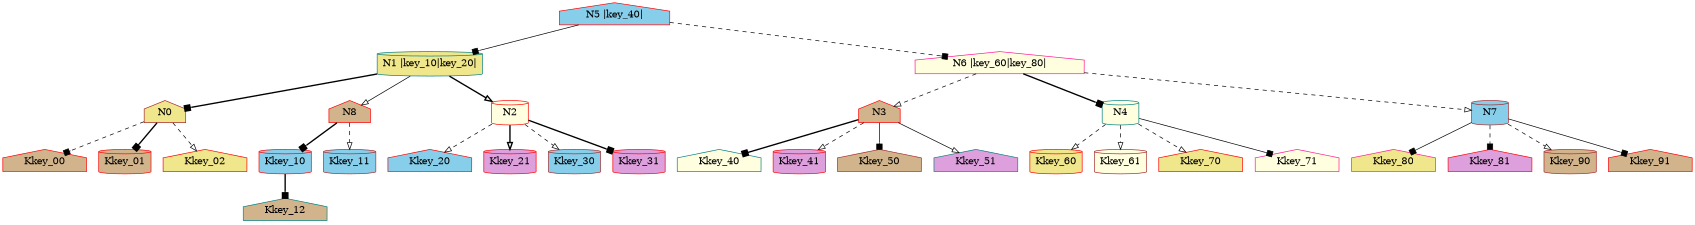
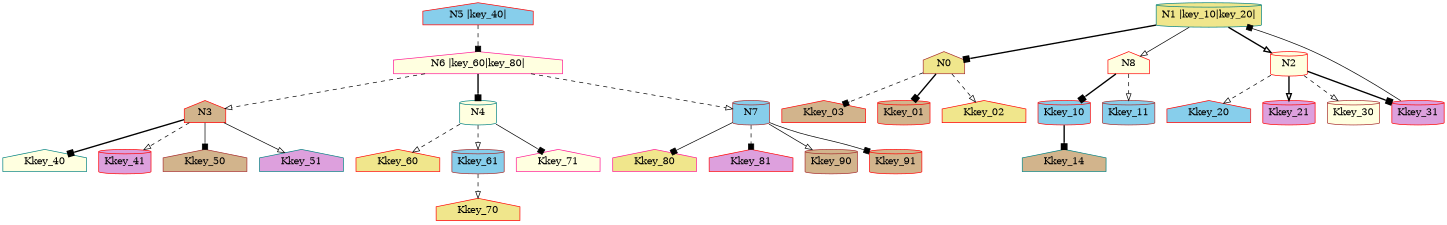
edge "N5 |key_40|" -> "N1 |key_10|key_20|": now "Kkey_31" -> "N1 |key_10|key_20|"
node "N8": fillcolor tan -> lightyellow
edge "N7" -> "Kkey_90": style dashed -> solid
edge "N4" -> "Kkey_70": now "Kkey_61" -> "Kkey_70"
node "Kkey_00": label "Kkey_00" -> "Kkey_03"
node "Kkey_30": fillcolor skyblue -> lightyellow
node "Kkey_60": shape cylinder -> house
node "Kkey_61": fillcolor lightyellow -> skyblue
node "Kkey_91": shape house -> cylinder
node "Kkey_12": label "Kkey_12" -> "Kkey_14"
